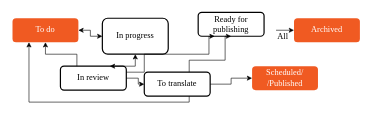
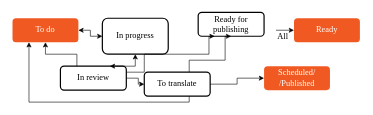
node "Archived": label "Archived" -> "Ready"
node "Scheduled//Published": moved (285, 78) -> (297, 78)
